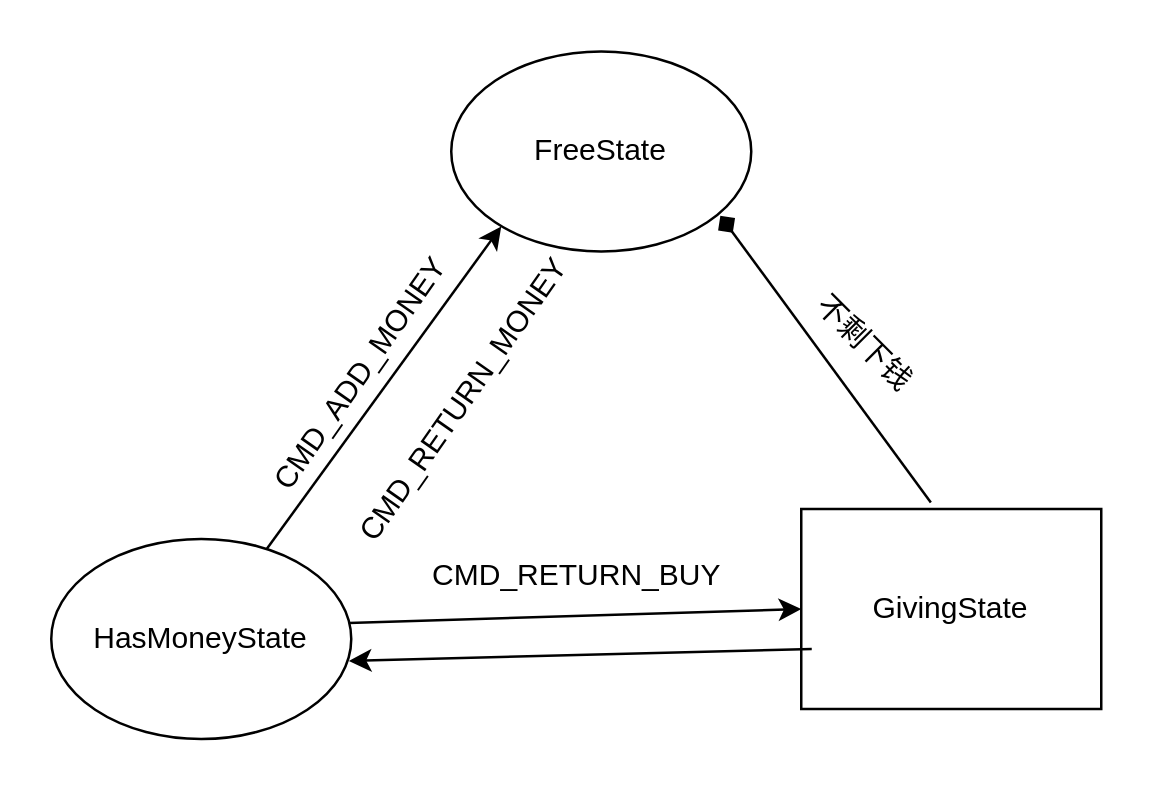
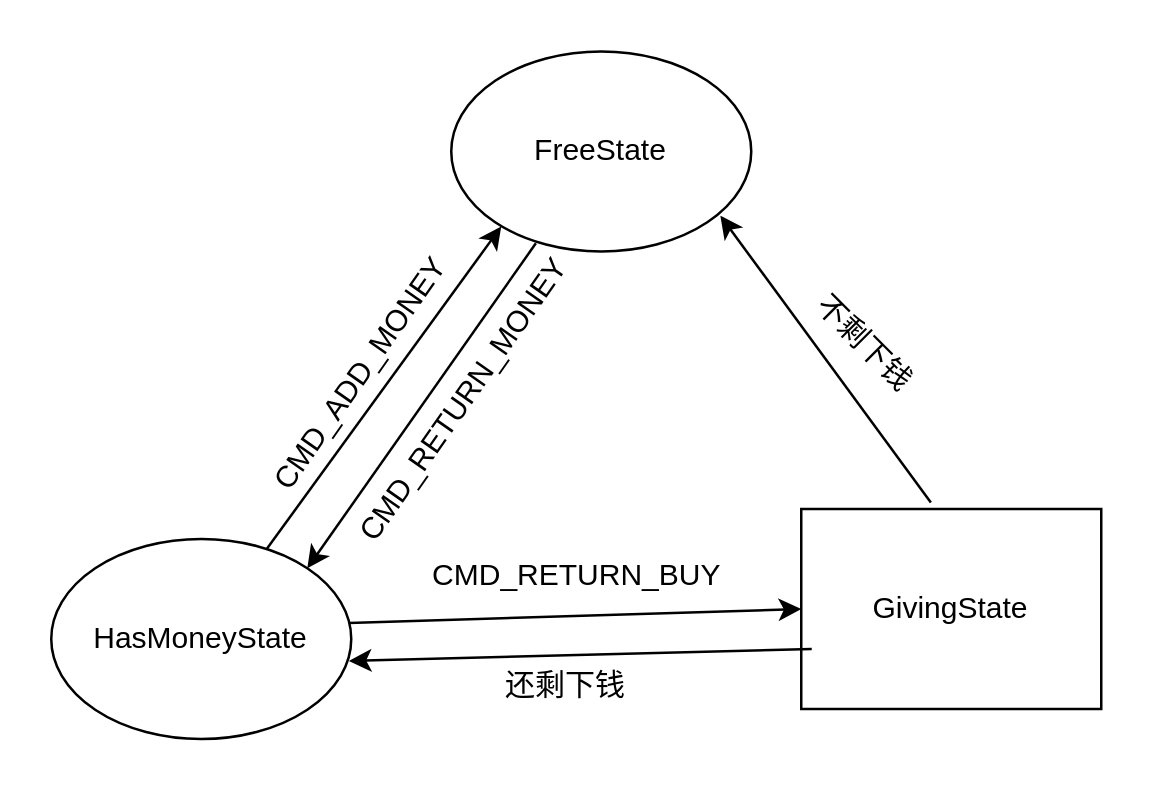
edge "GivingState" -> "FreeState": arrowhead diamond -> classic
edge "FreeState" -> "HasMoneyState": added
node "还剩下钱": added
